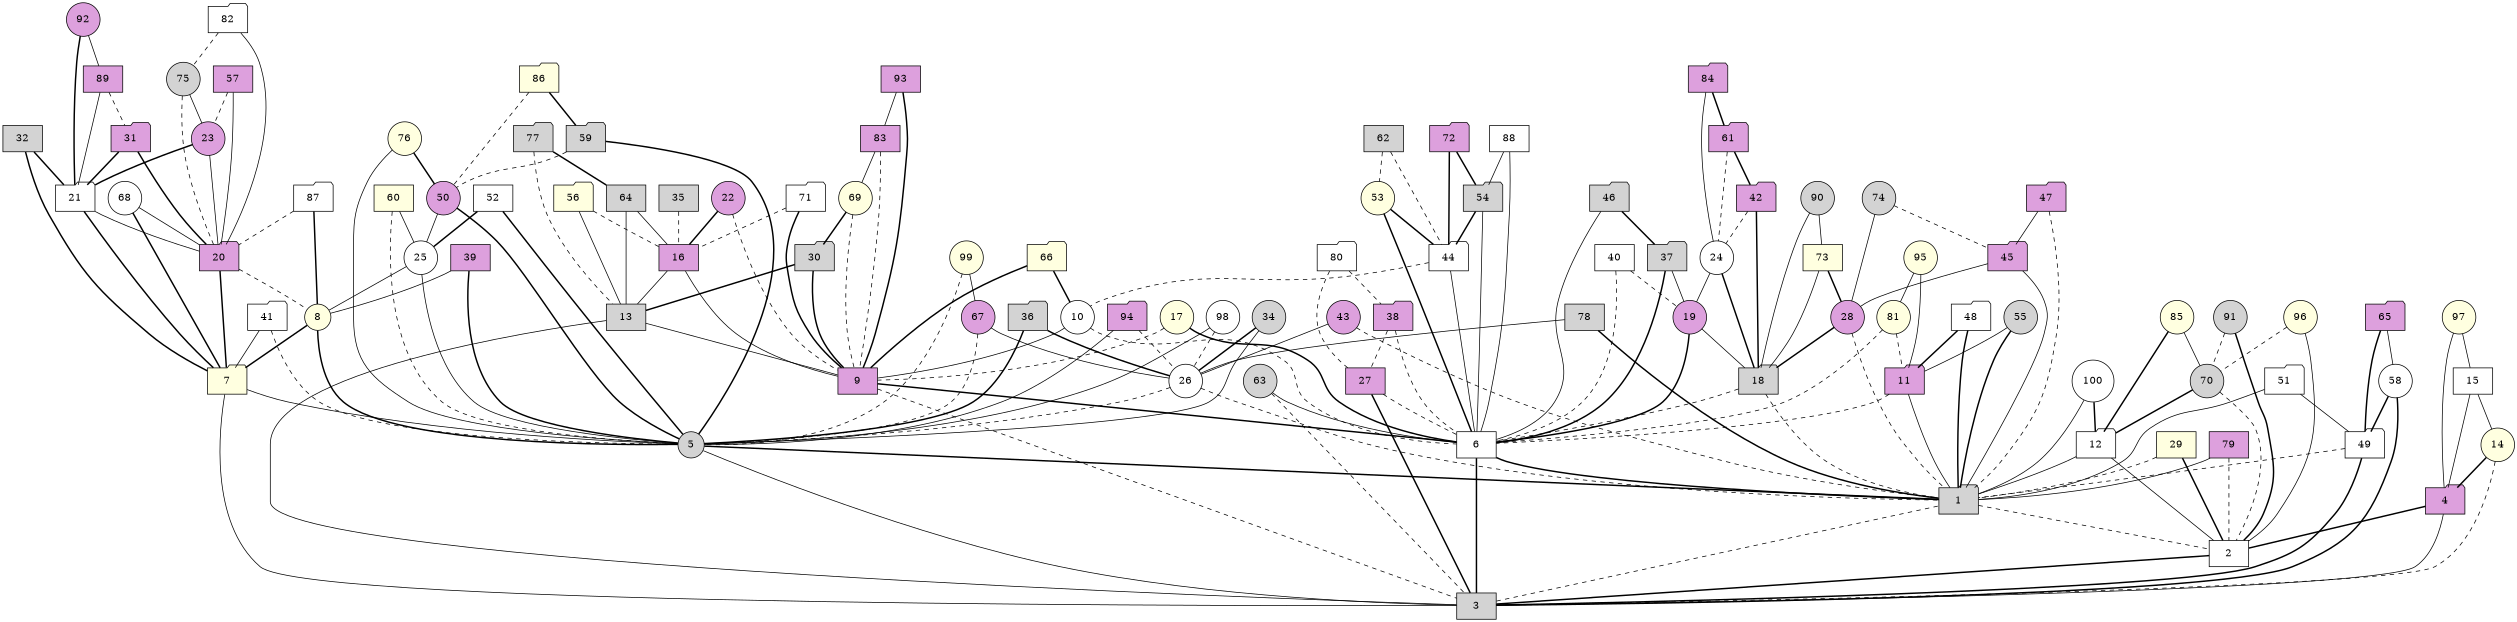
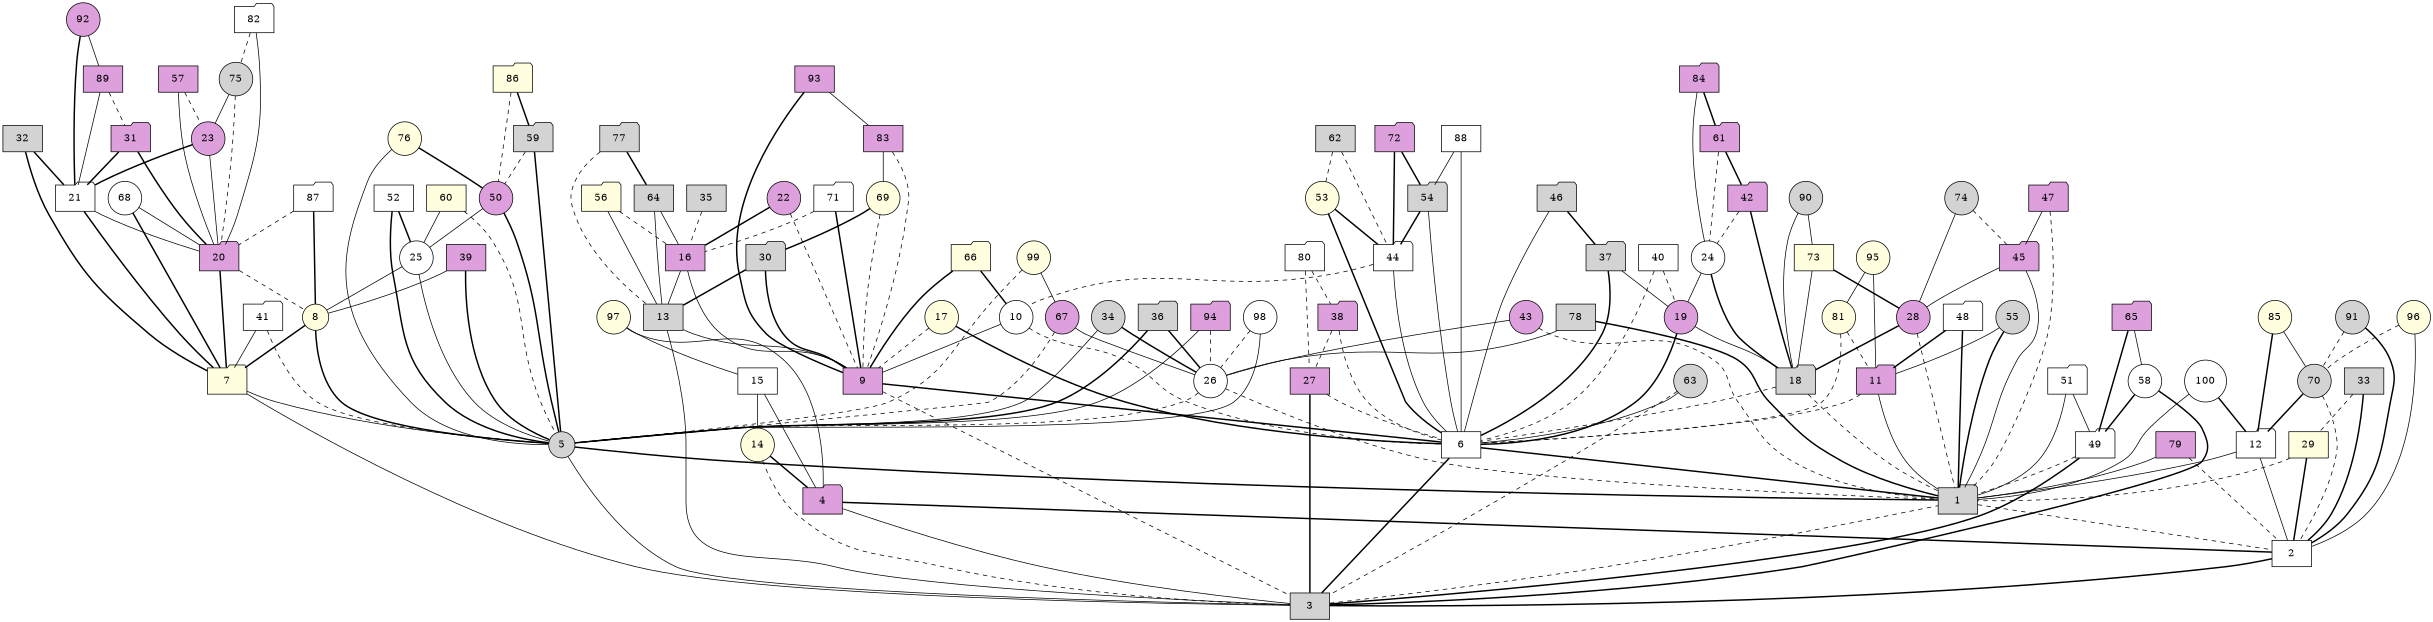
node "33": added
